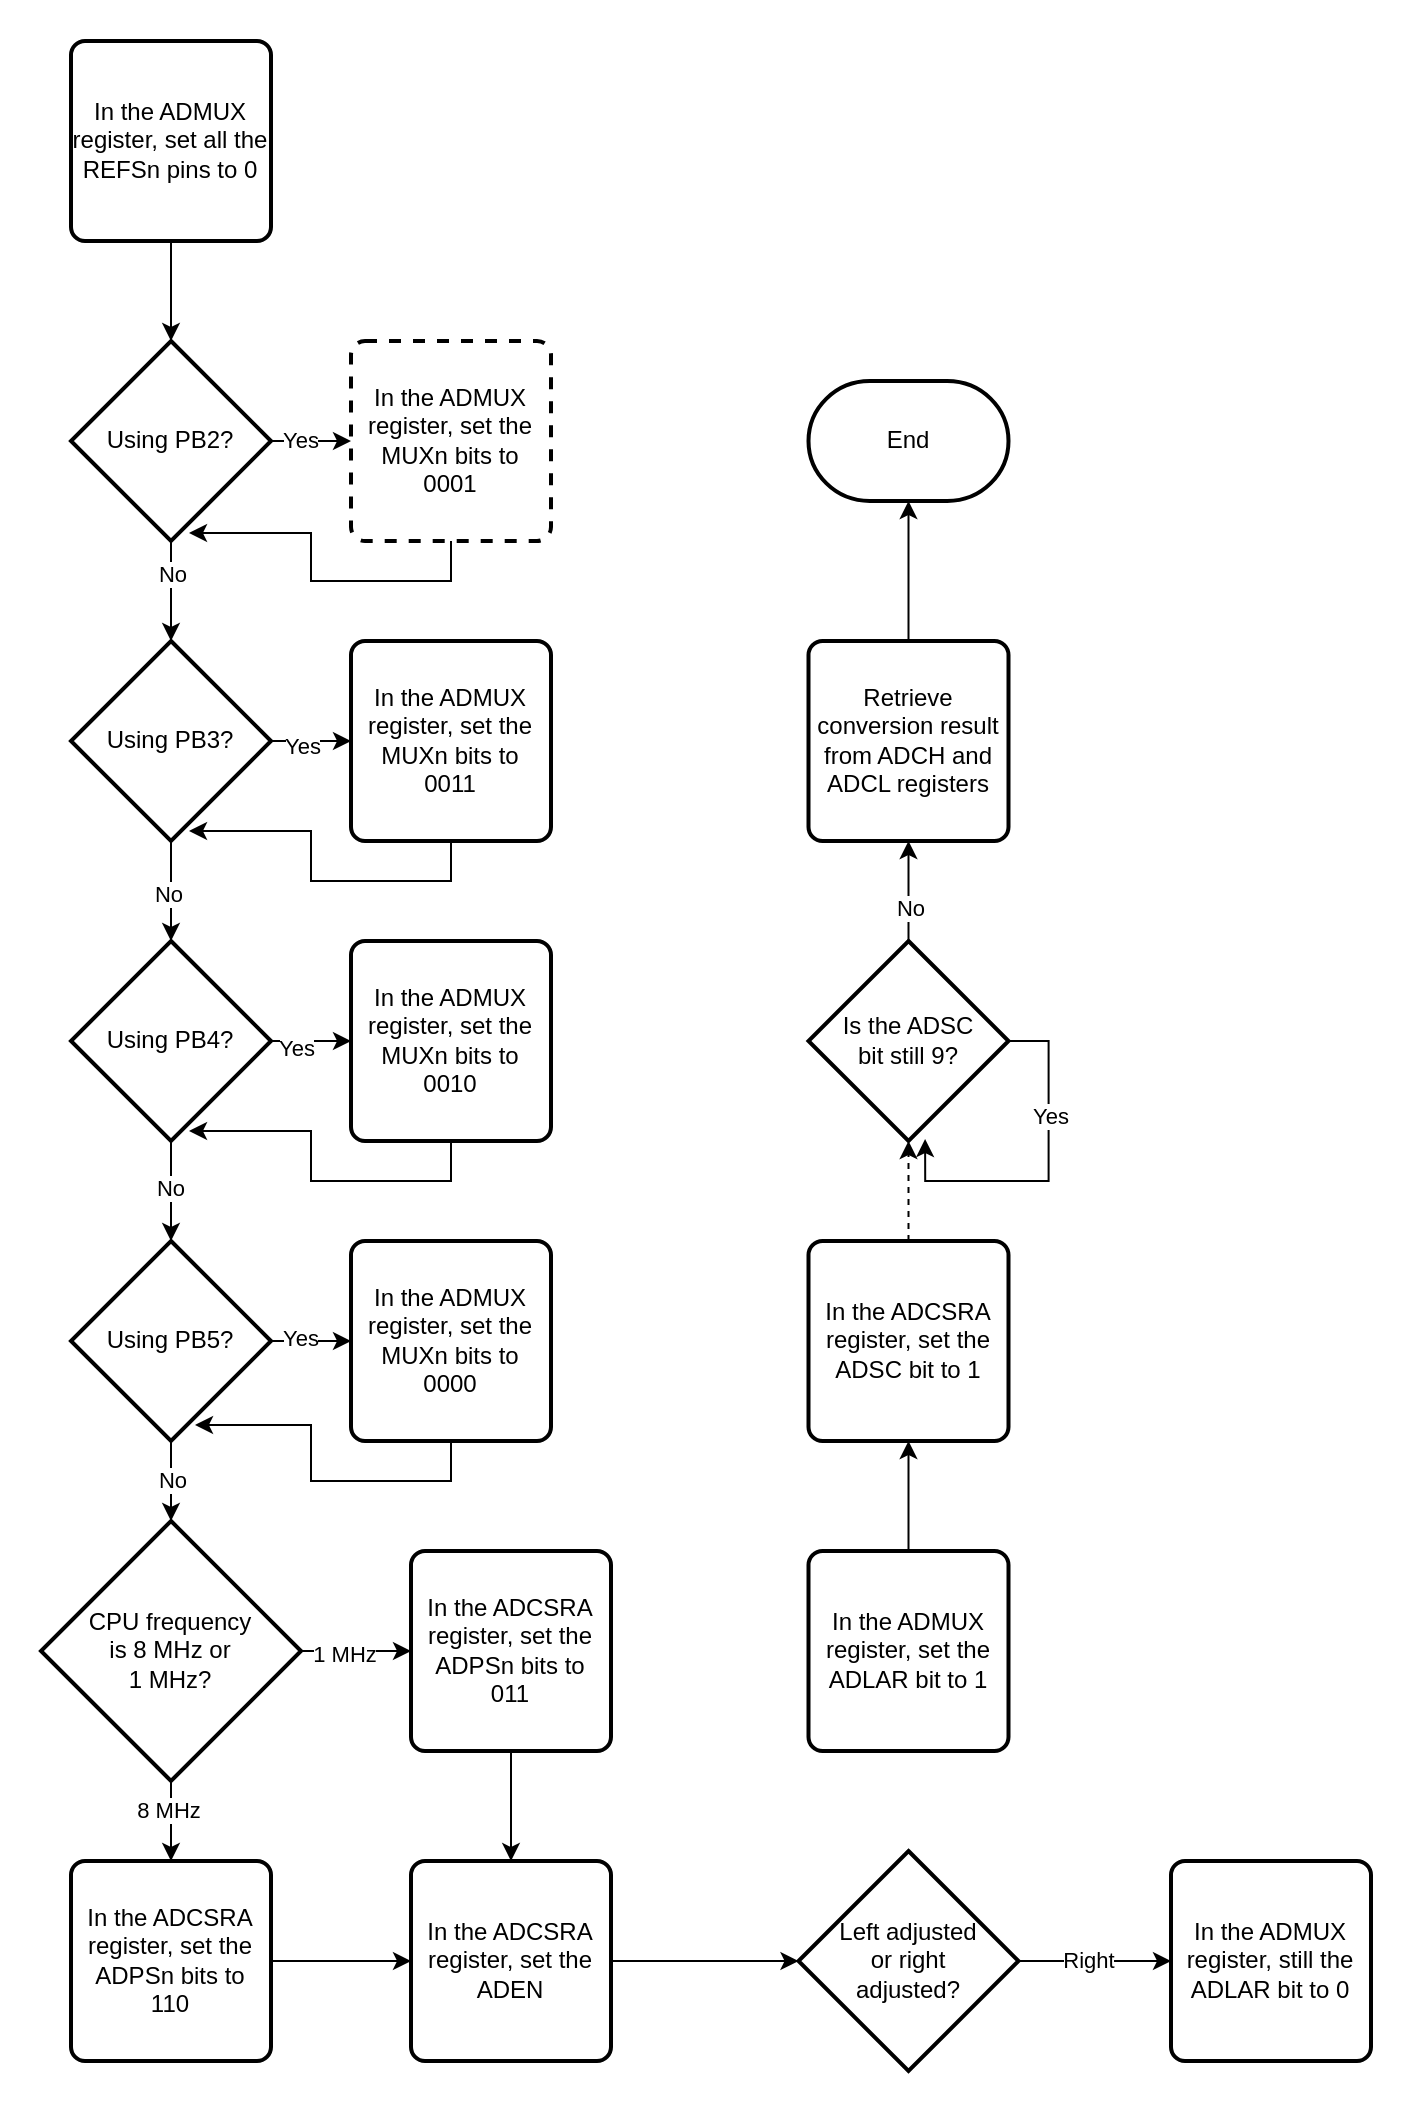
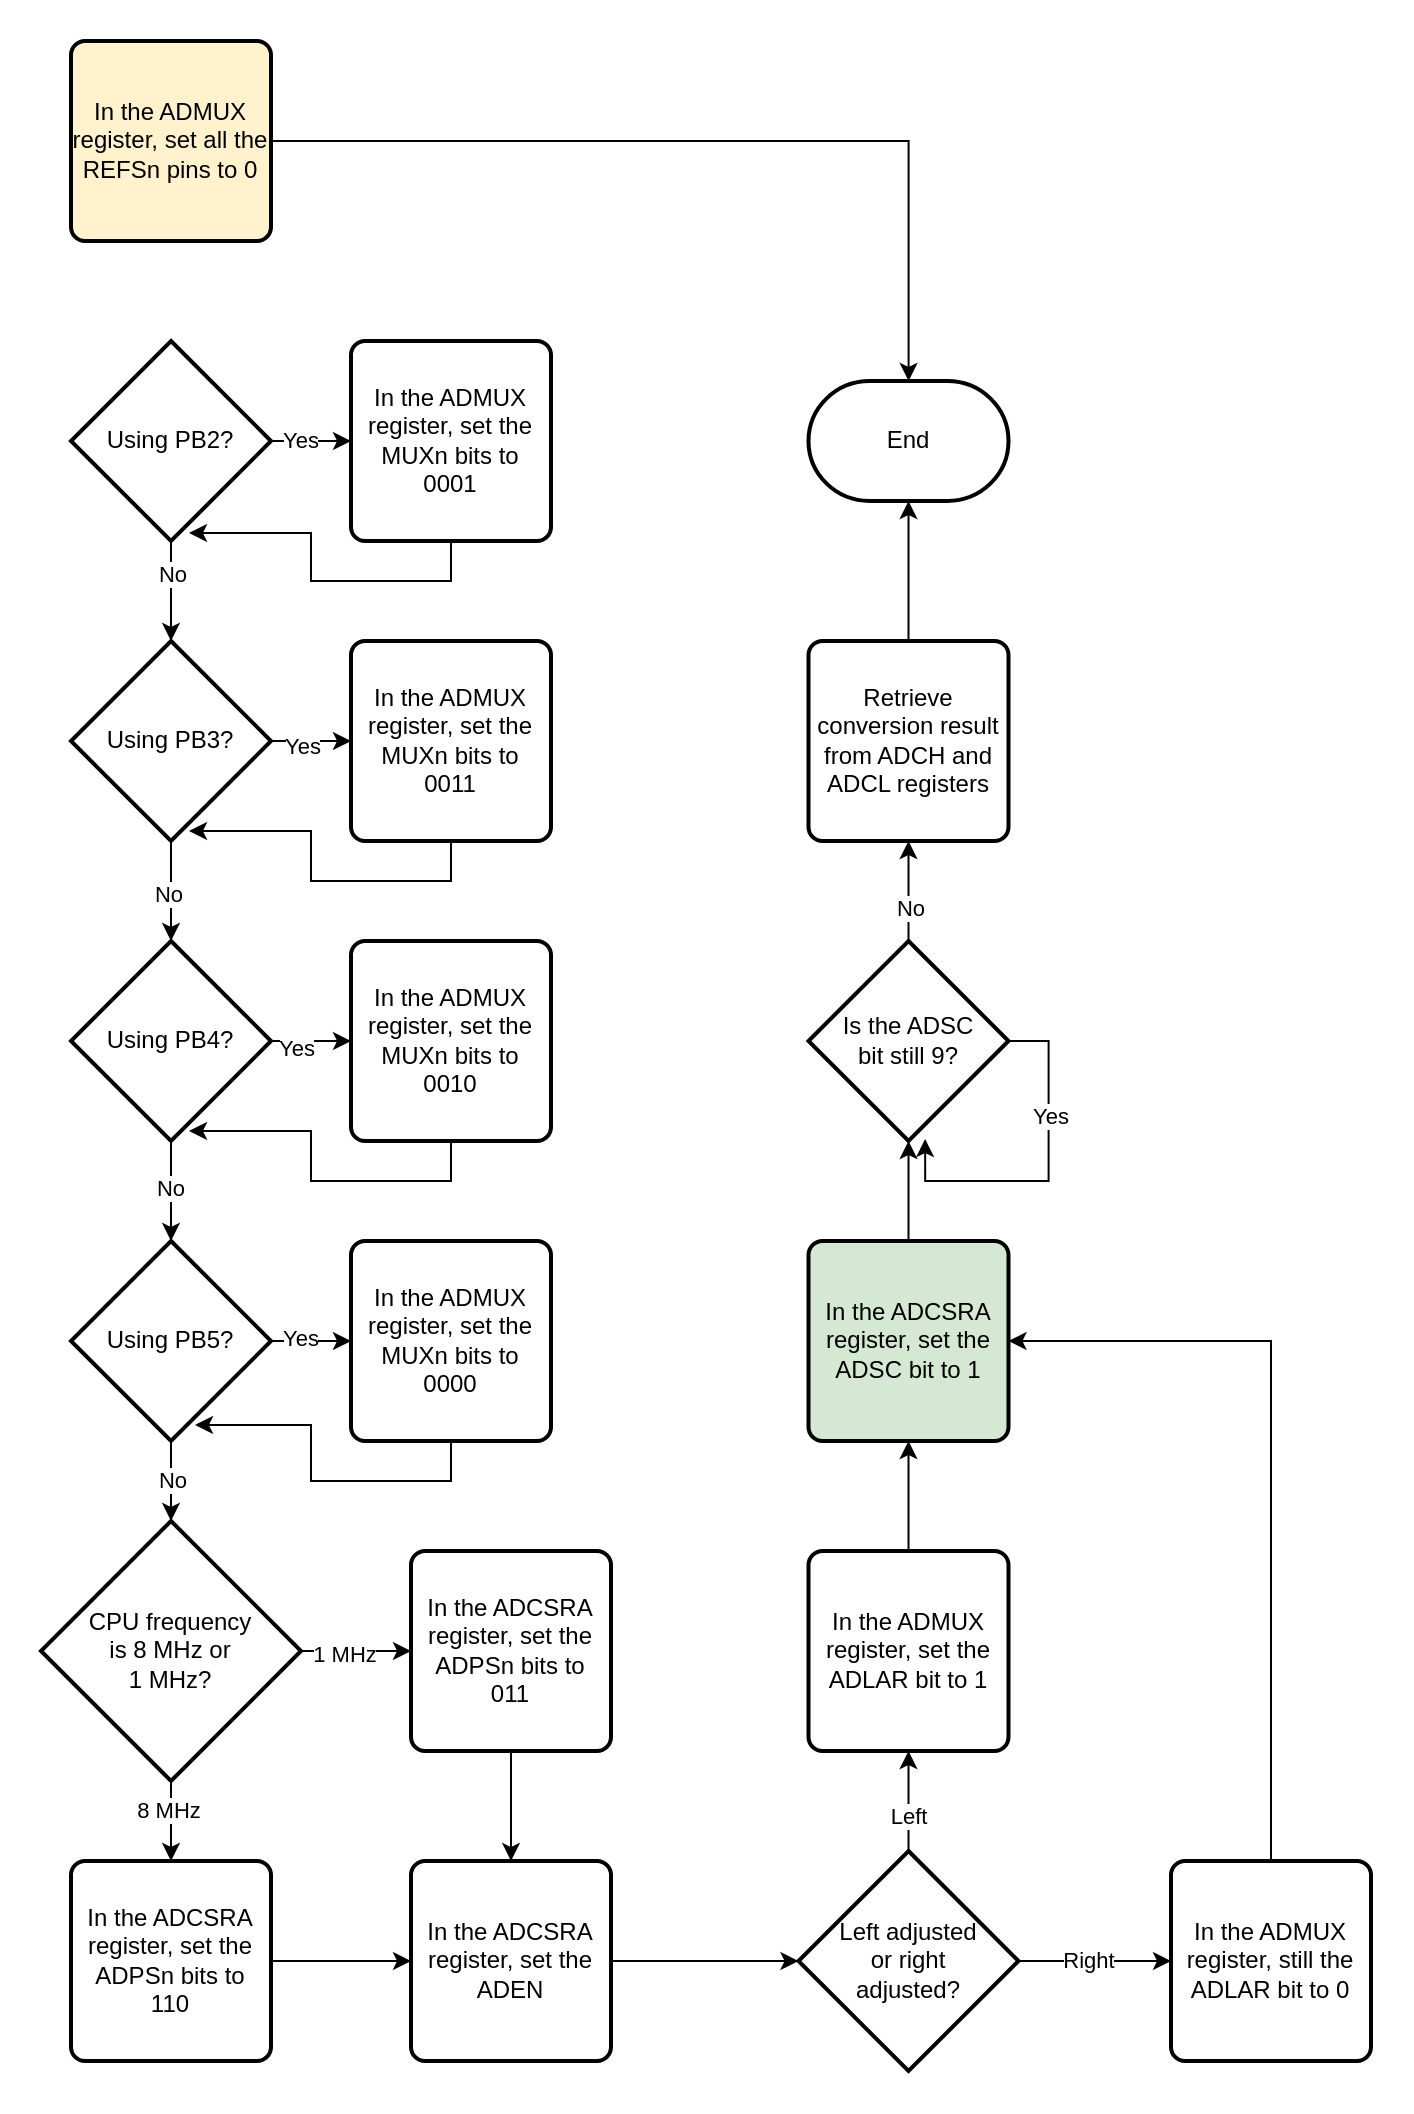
node "In the ADMUX register, set all the REFSn pins to 0": fillcolor #ffffff -> #fff2cc
edge "In the ADMUX register, set all the REFSn pins to 0" -> "Using PB2?": now "In the ADMUX register, set all the REFSn pins to 0" -> "End"
node "In the ADMUX register, set the MUXn bits to 0001": style dashed -> solid
edge "In the ADCSRA register, set the ADSC bit to 1" -> "Is the ADSC bit still 9?": style dashed -> solid
node "In the ADCSRA register, set the ADSC bit to 1": fillcolor #ffffff -> #d5e8d4
edge "In the ADMUX register, still the ADLAR bit to 0" -> "In the ADCSRA register, set the ADSC bit to 1": added
edge "Left adjusted or right adjusted?" -> "In the ADMUX register, set the ADLAR bit to 1": added, label "Left"
